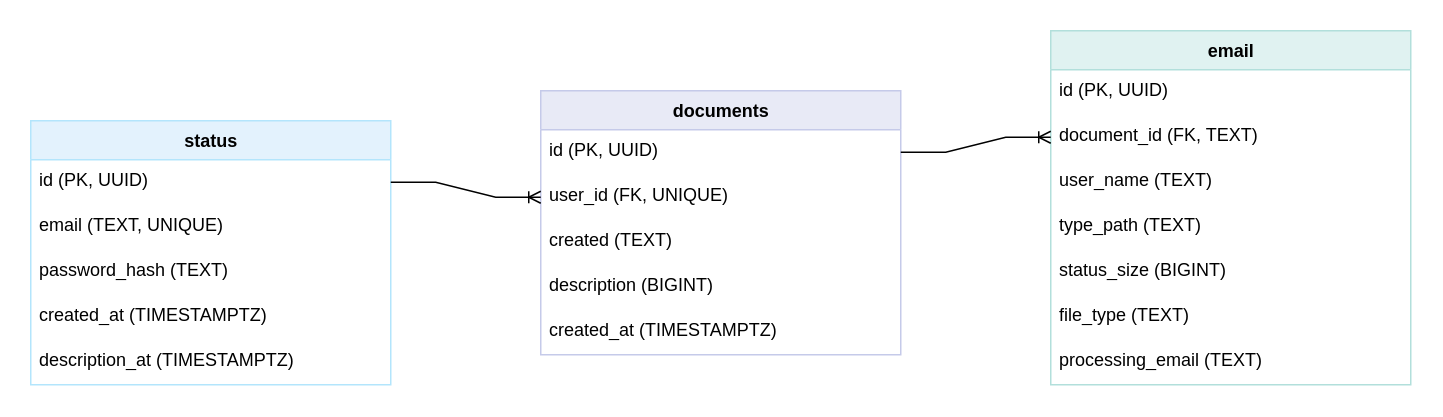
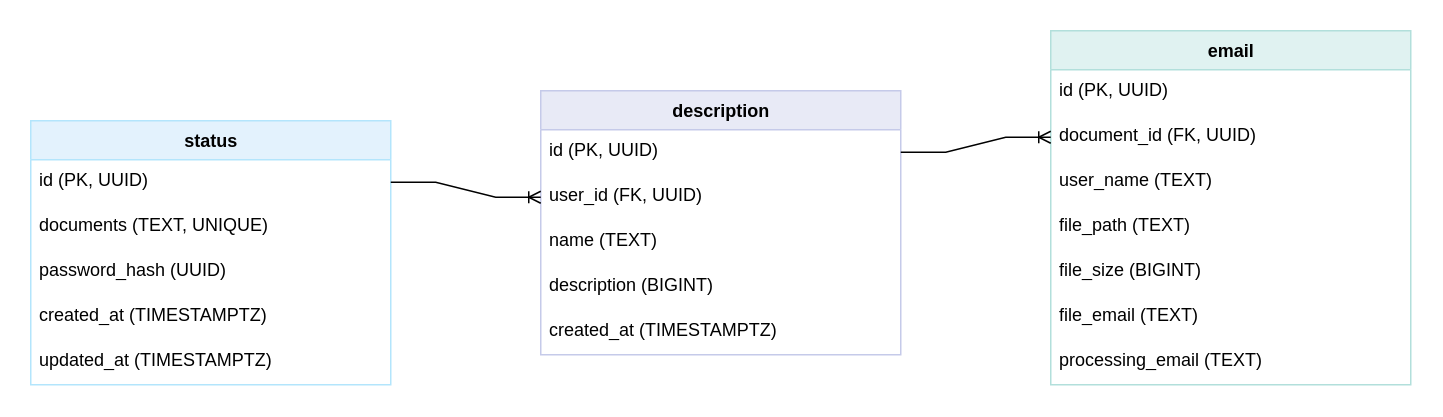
node "documents": label "documents" -> "description"
node "document_id (FK, TEXT)": label "document_id (FK, TEXT)" -> "document_id (FK, UUID)"
node "user_id (FK, UNIQUE)": label "user_id (FK, UNIQUE)" -> "user_id (FK, UUID)"
node "email (TEXT, UNIQUE)": label "email (TEXT, UNIQUE)" -> "documents (TEXT, UNIQUE)"
node "type_path (TEXT)": label "type_path (TEXT)" -> "file_path (TEXT)"
node "created (TEXT)": label "created (TEXT)" -> "name (TEXT)"
node "password_hash (TEXT)": label "password_hash (TEXT)" -> "password_hash (UUID)"
node "status_size (BIGINT)": label "status_size (BIGINT)" -> "file_size (BIGINT)"
node "file_type (TEXT)": label "file_type (TEXT)" -> "file_email (TEXT)"
node "description_at (TIMESTAMPTZ)": label "description_at (TIMESTAMPTZ)" -> "updated_at (TIMESTAMPTZ)"
